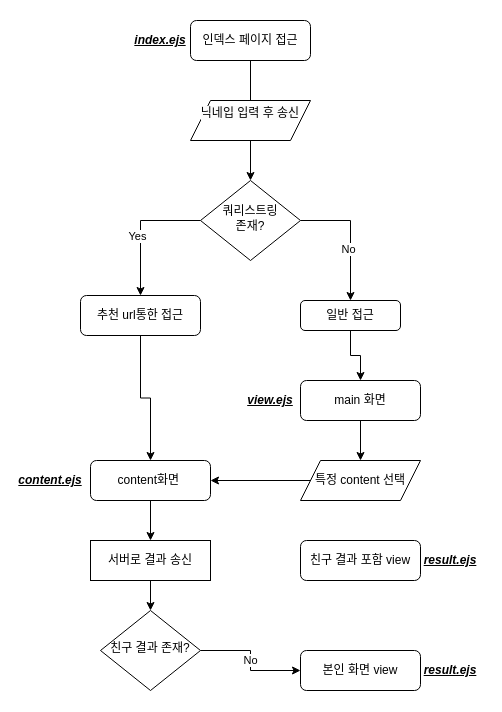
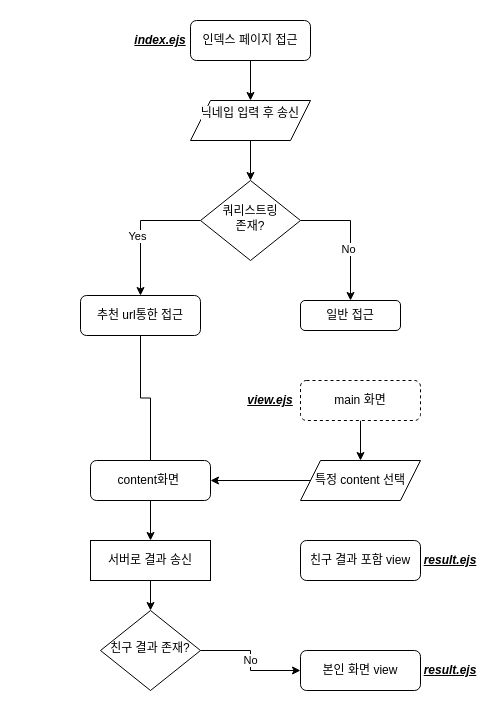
edge "인덱스 페이지 접근" -- "닉네입 입력 후 송신": arrowhead none -> classic
edge "일반 접근" -> "main 화면": removed
node "main 화면": style solid -> dashed
edge "추천 url통한 접근" -> "content화면": arrowhead classic -> none
node "content.ejs": removed
